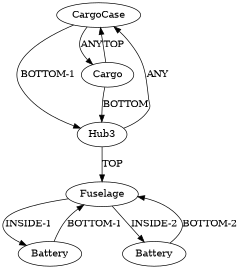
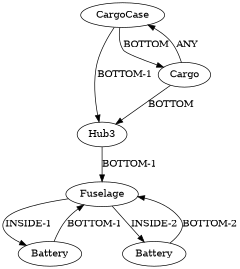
edge "CargoCase" -> "Cargo": label "ANY" -> "BOTTOM"
edge "Cargo" -> "CargoCase": label "TOP" -> "ANY"
edge "Hub3" -> "CargoCase": removed, label "ANY"
edge "Hub3" -> "Fuselage": label "TOP" -> "BOTTOM-1"
